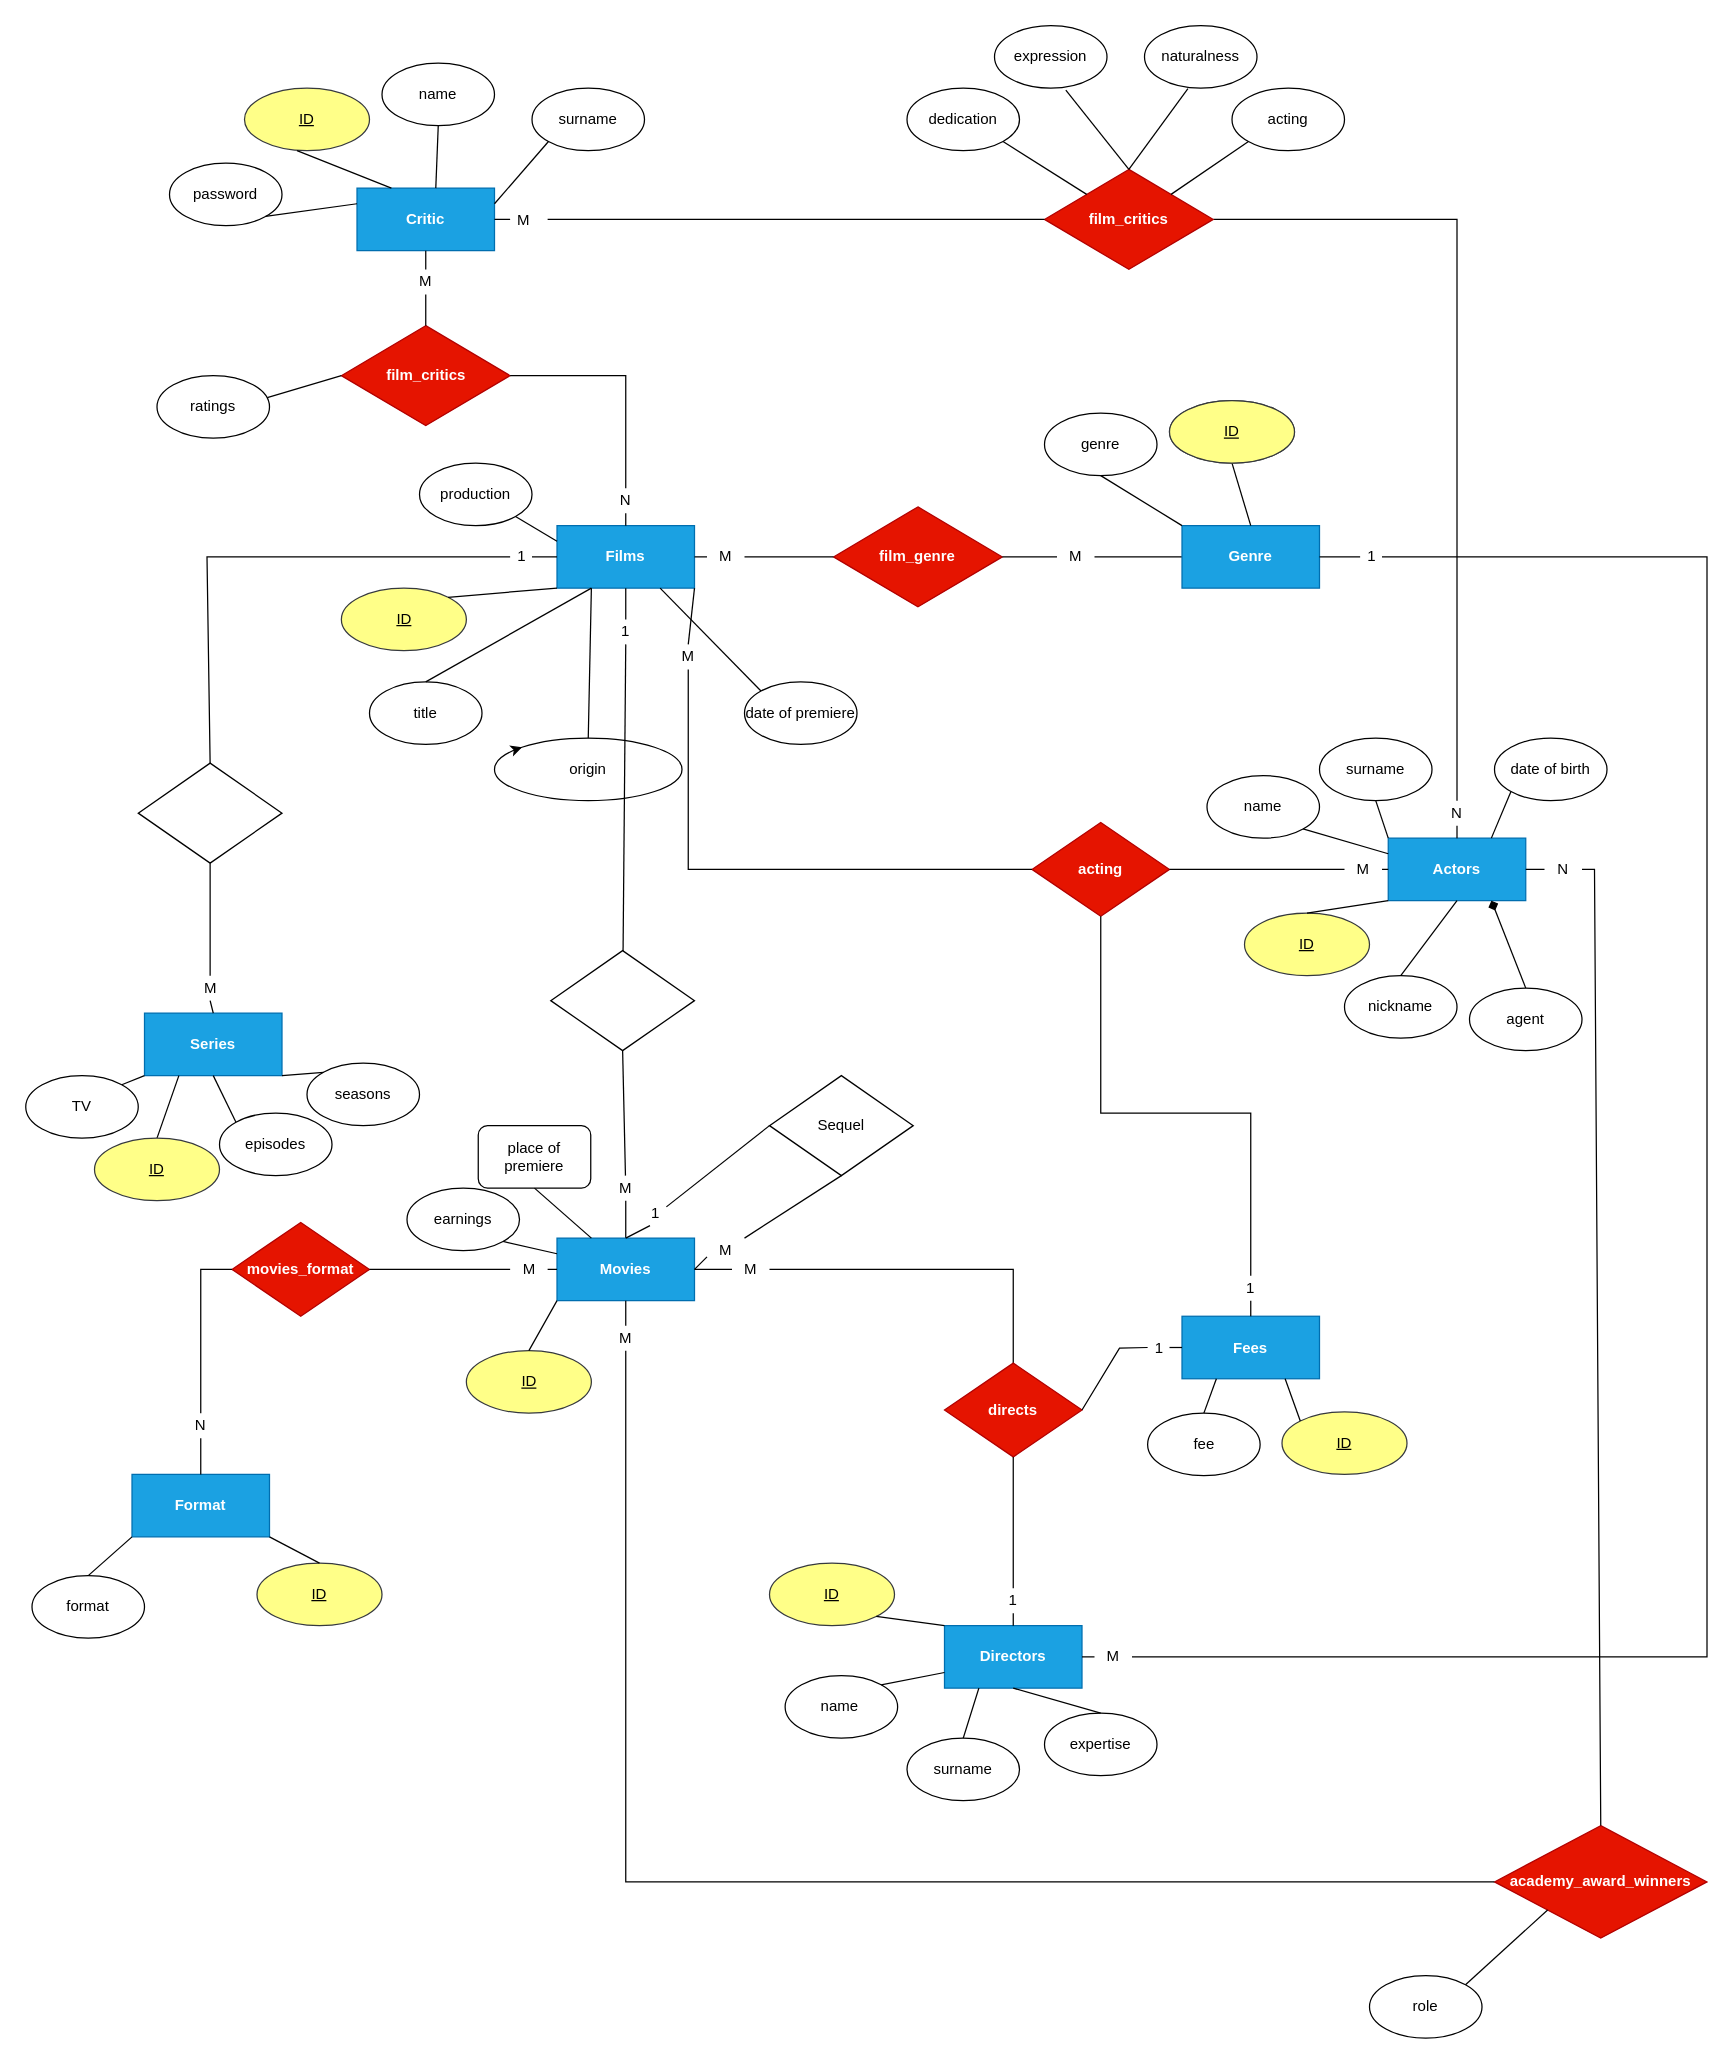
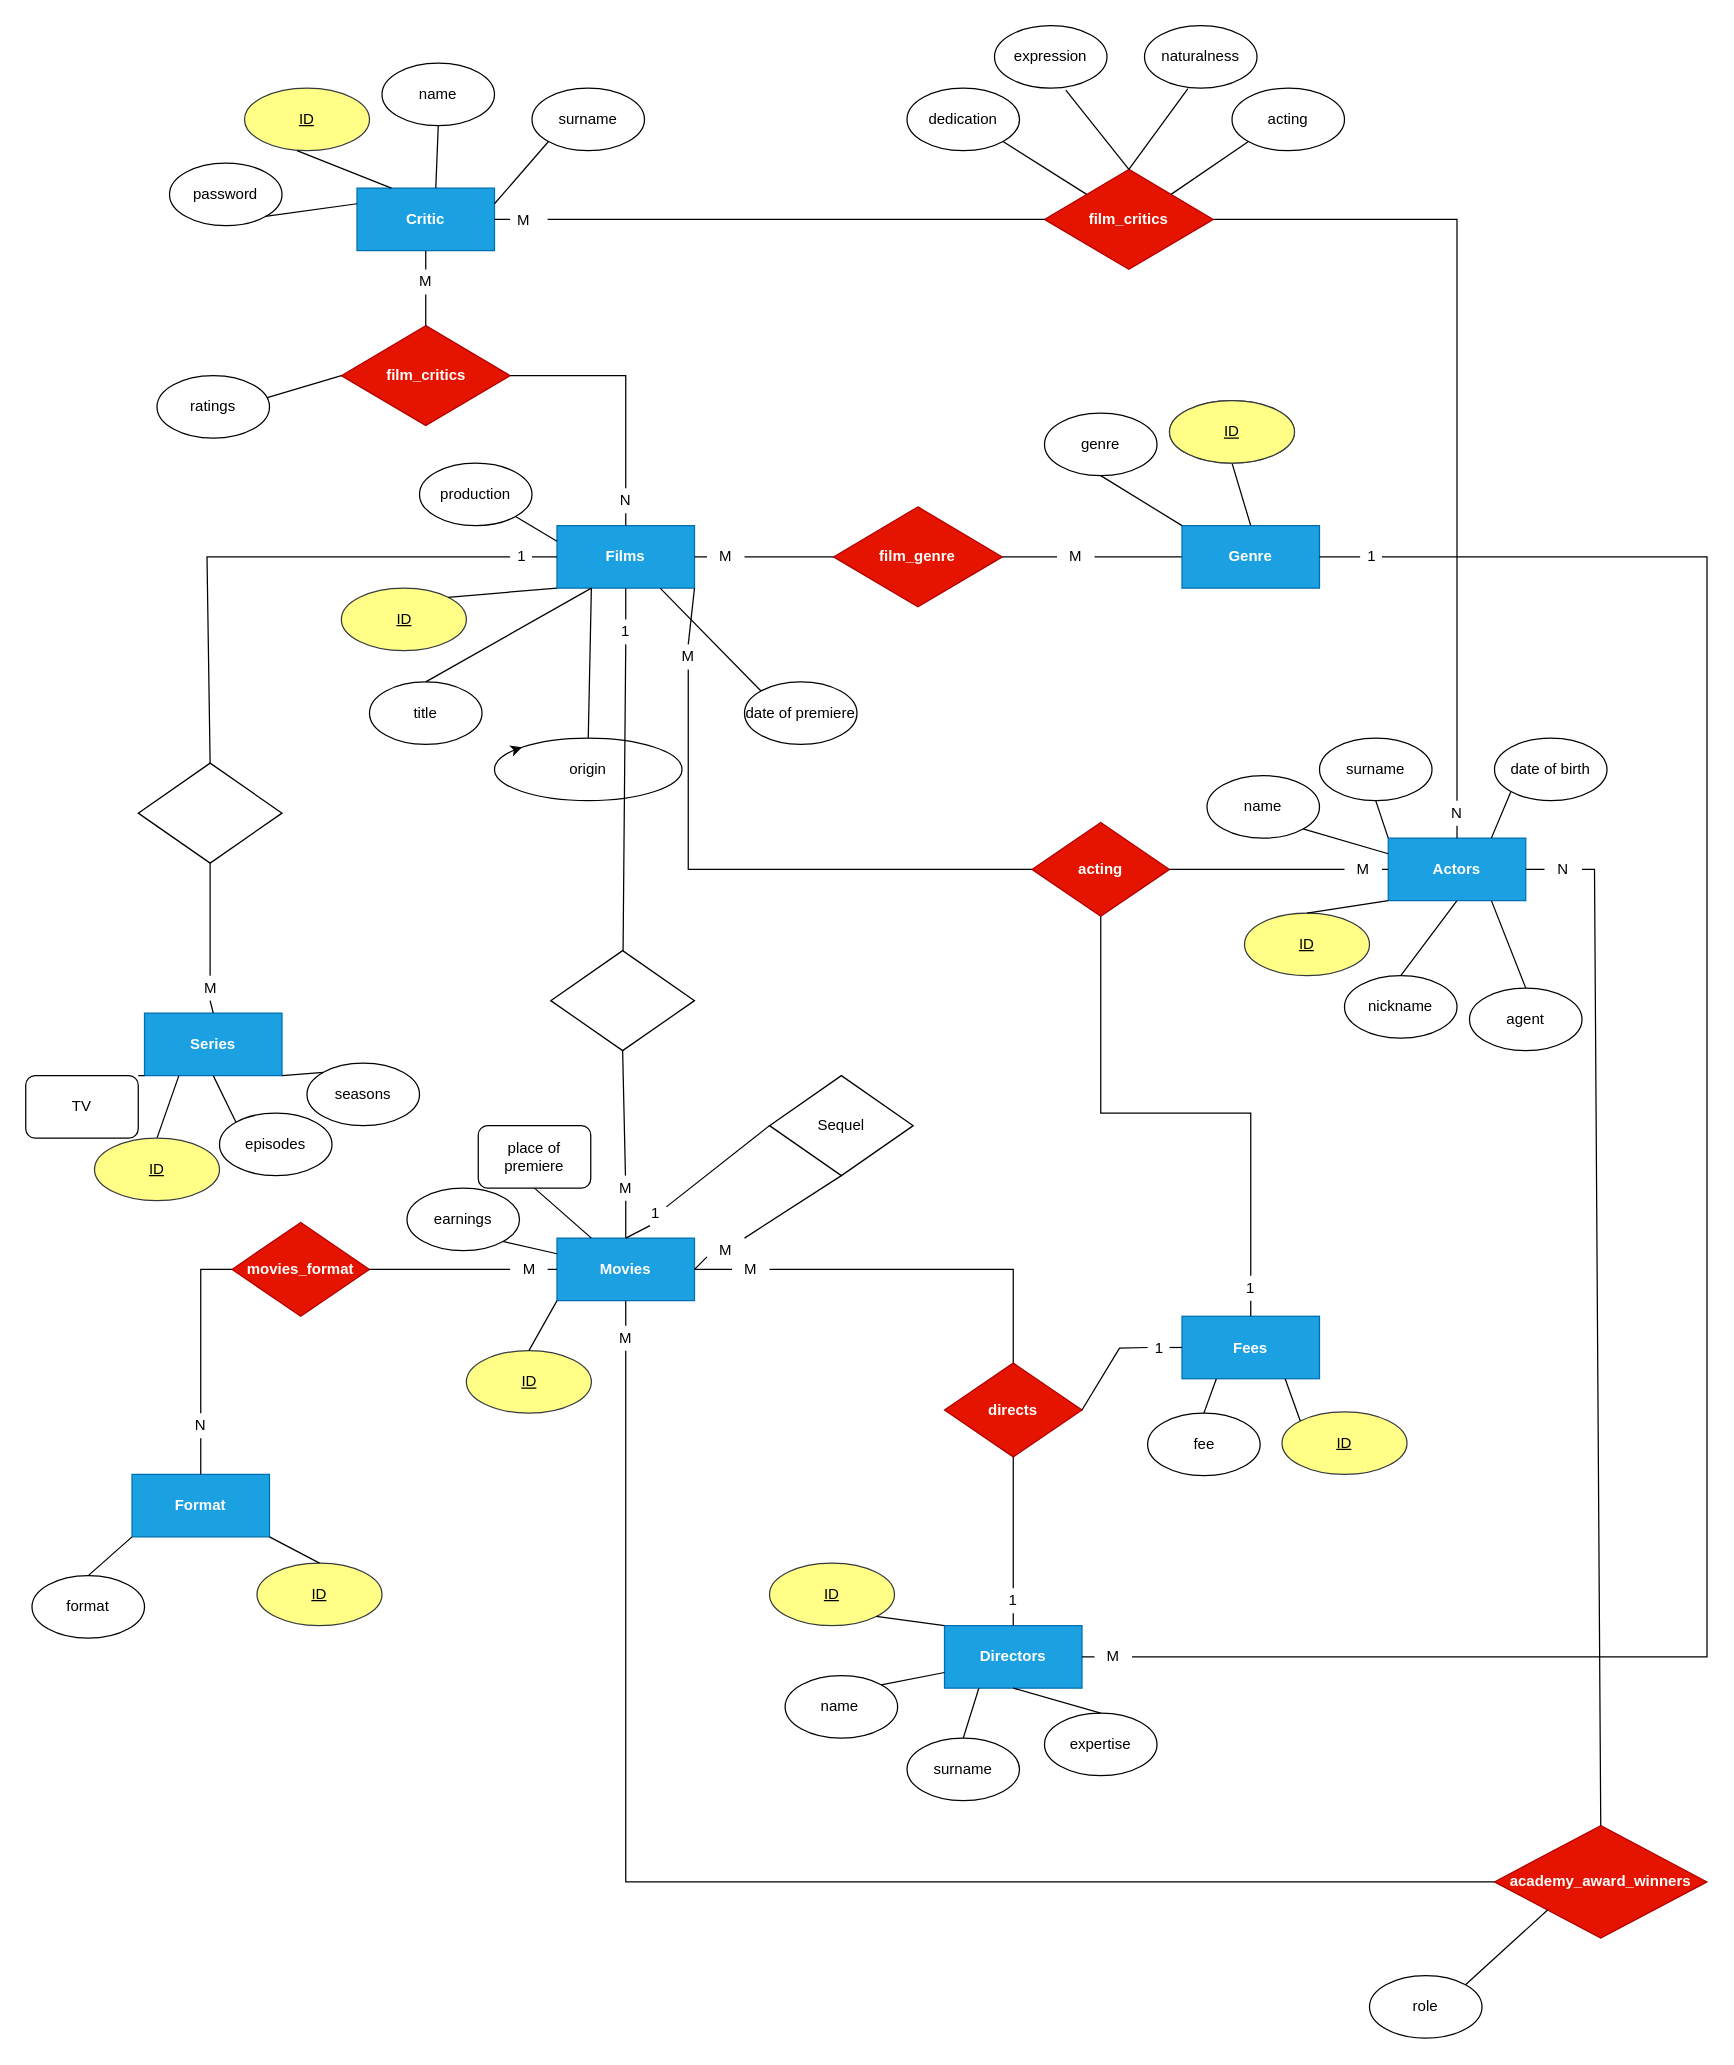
edge "agent" -> "Actors": arrowhead diamond -> none
node "TV": shape ellipse -> rounded rectangle
